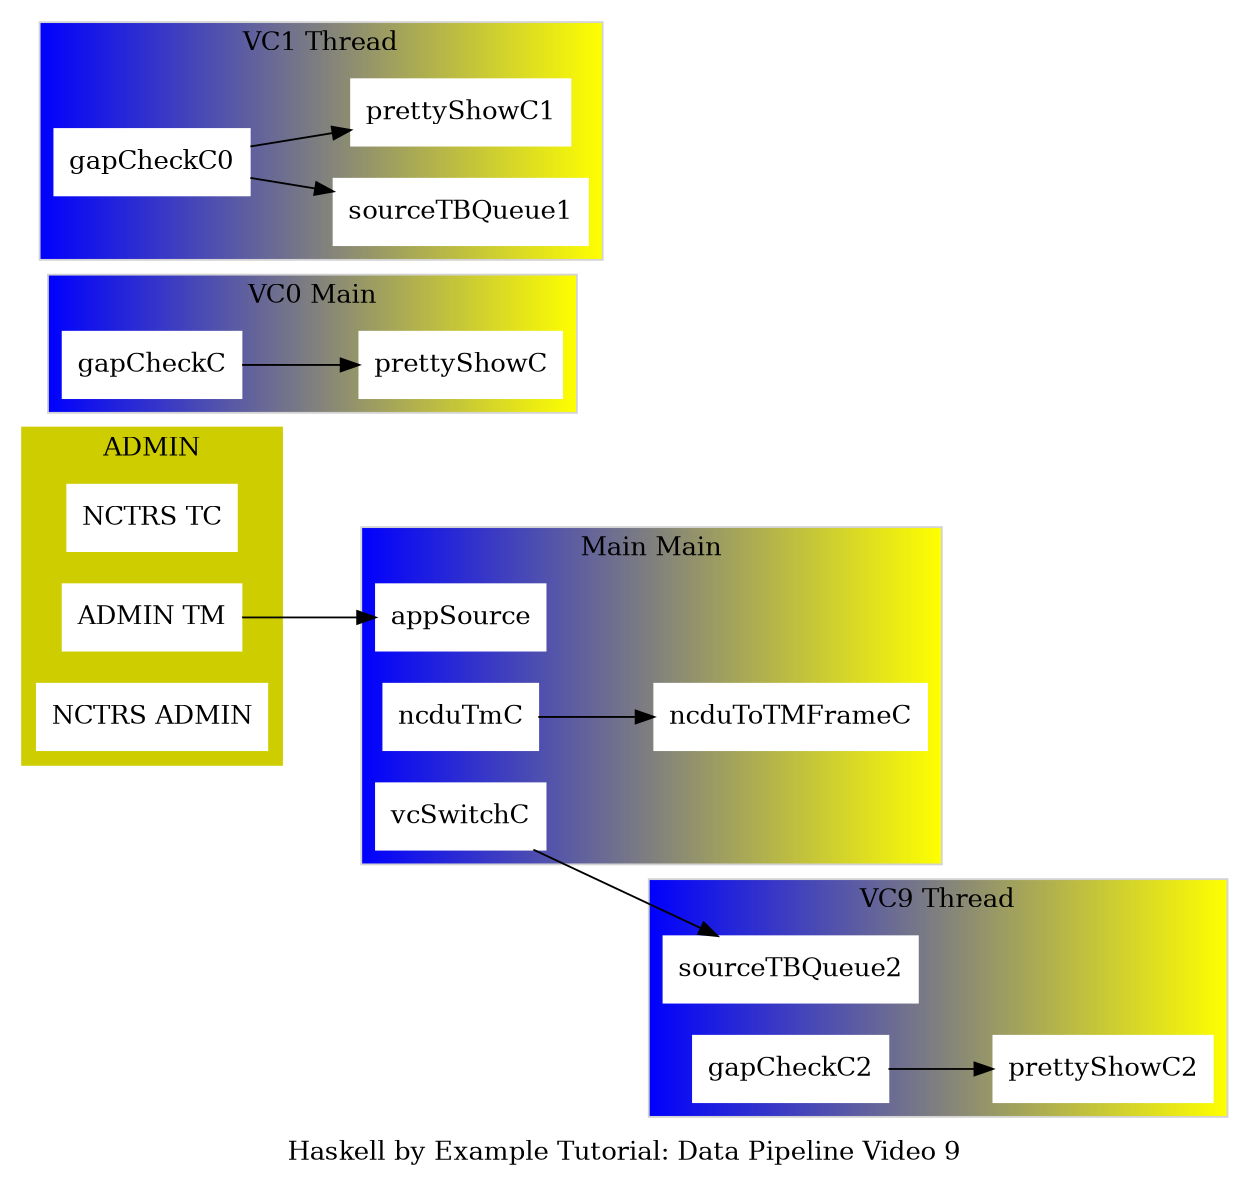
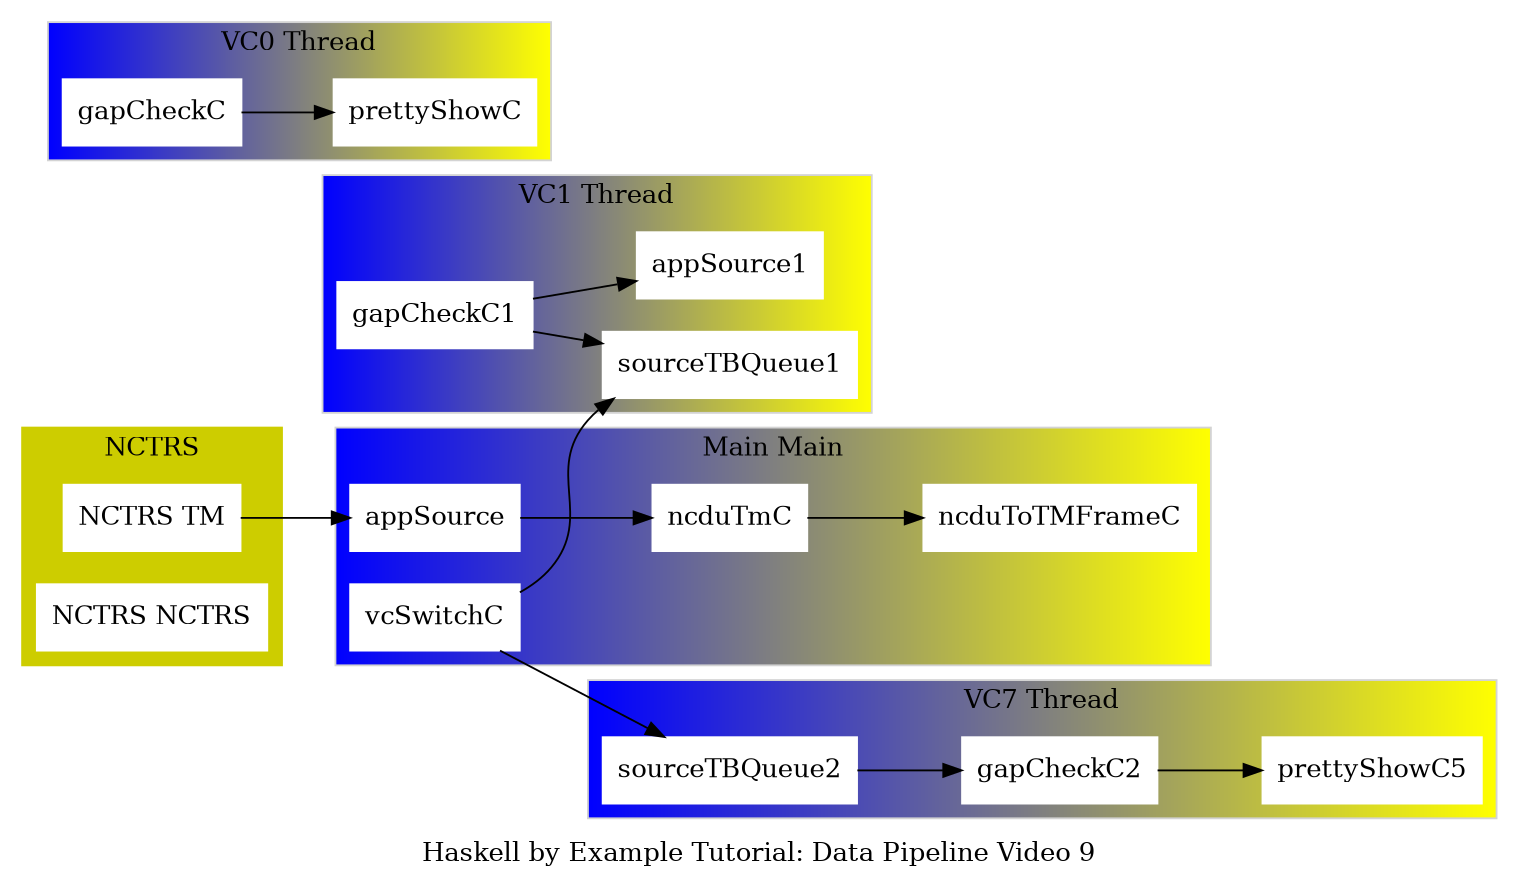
node "prettyShowC1": label "prettyShowC1" -> "appSource1"
node "gapCheckC0": label "gapCheckC0" -> "gapCheckC1"
cluster "VC0 Main": label "VC0 Main" -> "VC0 Thread"
cluster "ADMIN": label "ADMIN" -> "NCTRS"
edge "vcSwitchC" -> "sourceTBQueue1": added
node "NCTRS TC": removed
edge "appSource" -> "ncduTmC": added
node "ADMIN TM": label "ADMIN TM" -> "NCTRS TM"
node "NCTRS ADMIN": label "NCTRS ADMIN" -> "NCTRS NCTRS"
edge "sourceTBQueue2" -> "gapCheckC2": added
cluster "VC9 Thread": label "VC9 Thread" -> "VC7 Thread"
node "prettyShowC2": label "prettyShowC2" -> "prettyShowC5"
